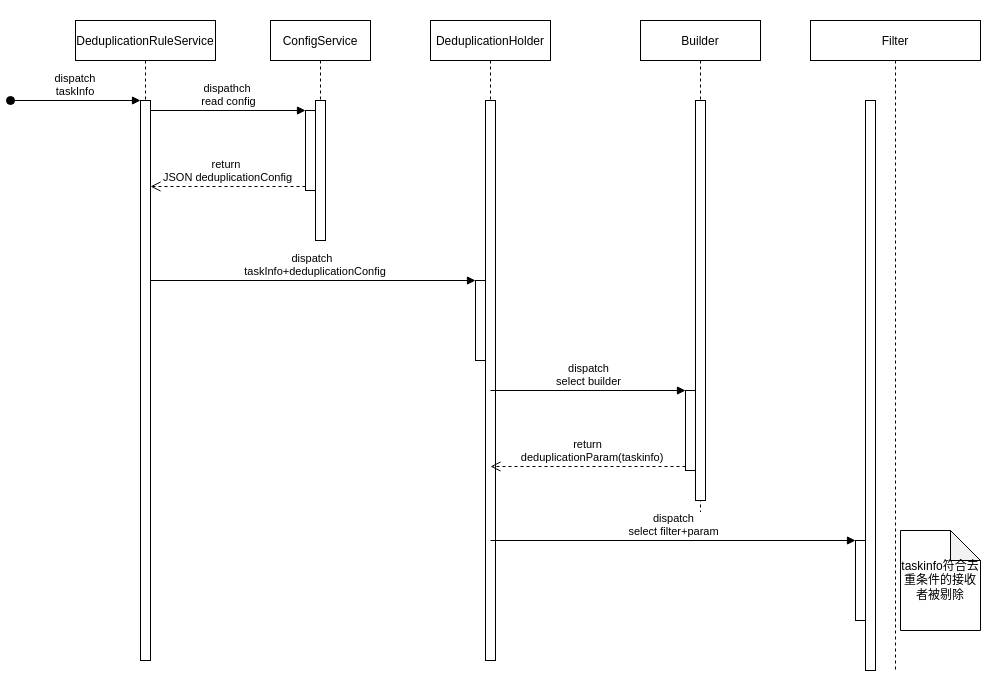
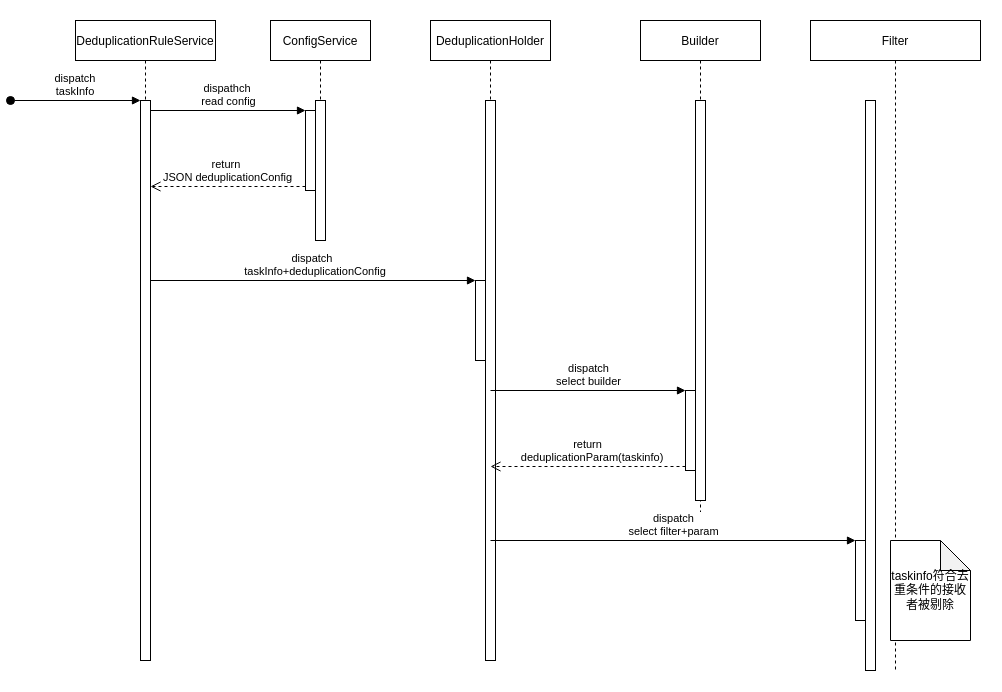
node "taskinfo符合去重条件的接收者被剔除": moved (941, 581) -> (931, 591)
